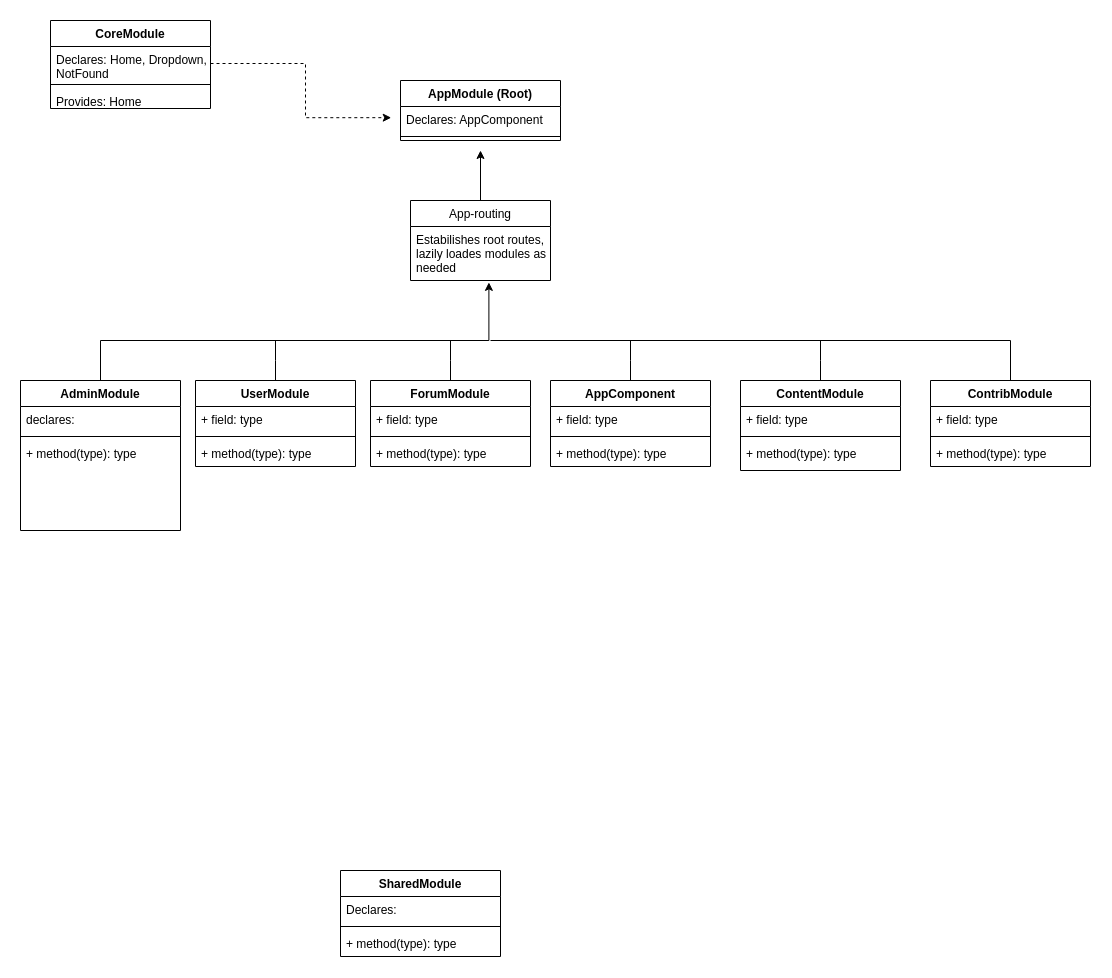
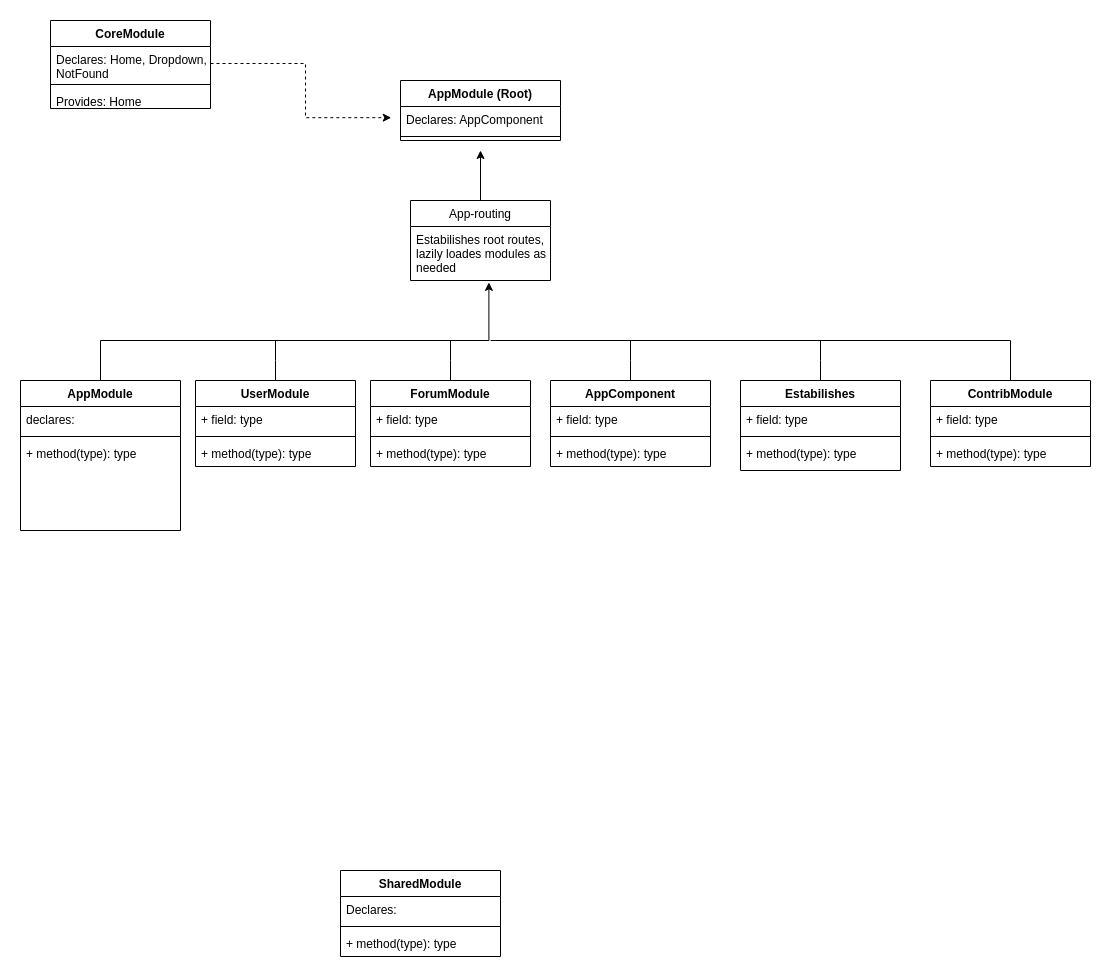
node "AdminModule": label "AdminModule" -> "AppModule"
node "ContentModule": label "ContentModule" -> "Estabilishes"
